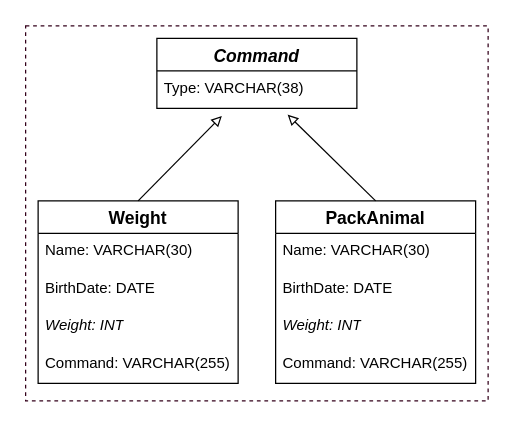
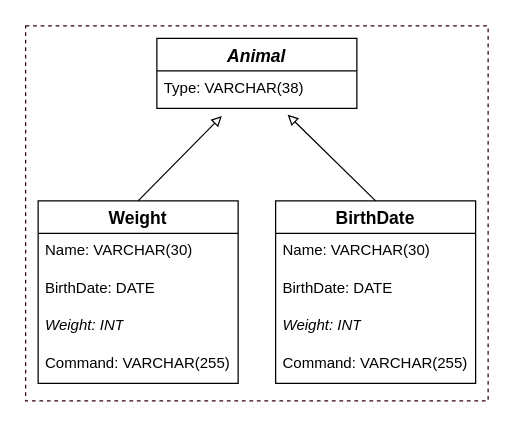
node "Command": label "Command" -> "Animal"
node "PackAnimal": label "PackAnimal" -> "BirthDate"
